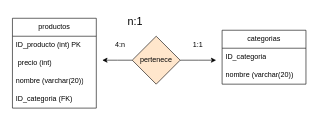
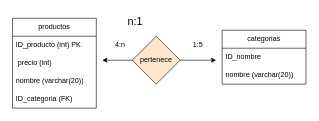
node "1:1": label "1:1" -> "1:5"
node "ID_categoria": label "ID_categoria" -> "ID_nombre"
